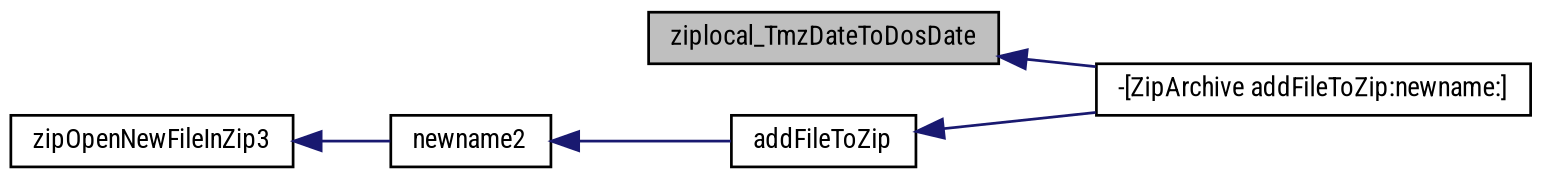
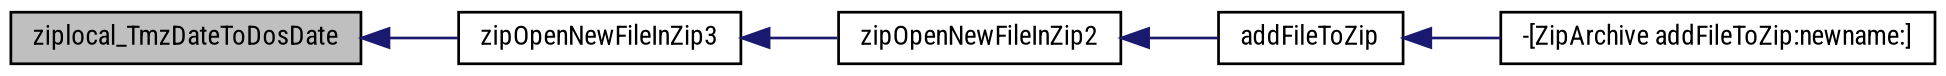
edge "-[ZipArchive addFileToZip:newname:]" -> "ziplocal_TmzDateToDosDate": now "zipOpenNewFileInZip3" -> "ziplocal_TmzDateToDosDate"
node "newname2": label "newname2" -> "zipOpenNewFileInZip2"
